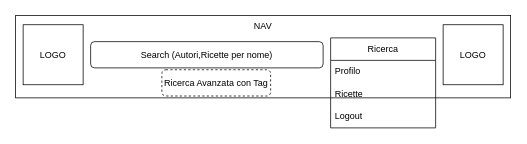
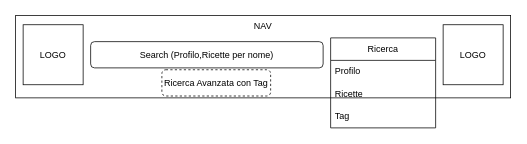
node "Search (Autori,Ricette per nome)": label "Search (Autori,Ricette per nome)" -> "Search (Profilo,Ricette per nome)"
node "Logout": label "Logout" -> "Tag"
